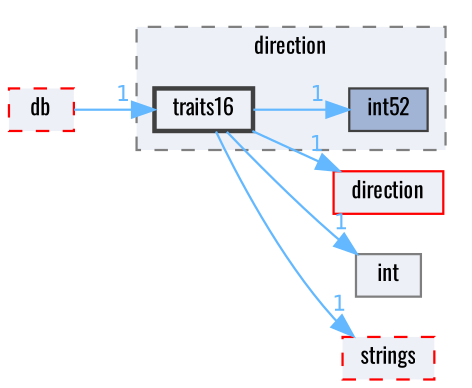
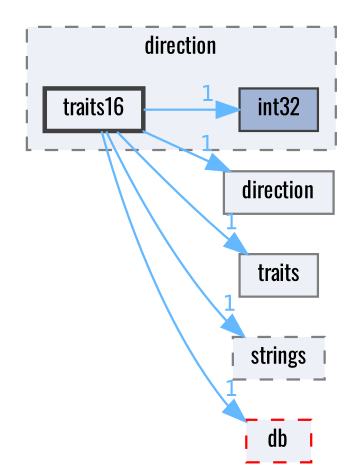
edge "db" -> "traits16": reversed
node "int52": label "int52" -> "int32"
node "direction": color red -> grey50
node "int": label "int" -> "traits"
node "strings": color red -> grey50
